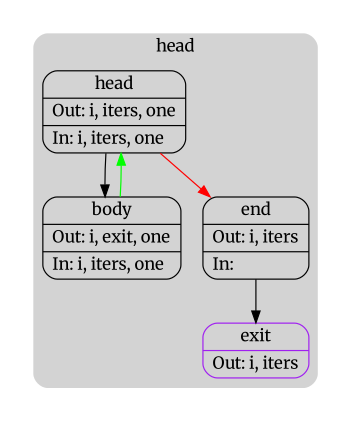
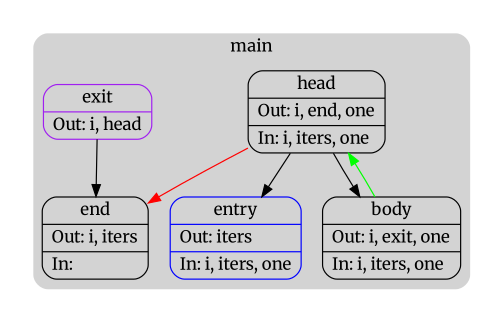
cluster "head": label "head" -> "main"
node "head": text "Out: i, iters, one" -> "Out: i, end, one"
node "entry": added
edge "end" -> "exit": reversed
node "exit": text "Out: i, iters" -> "Out: i, head"
